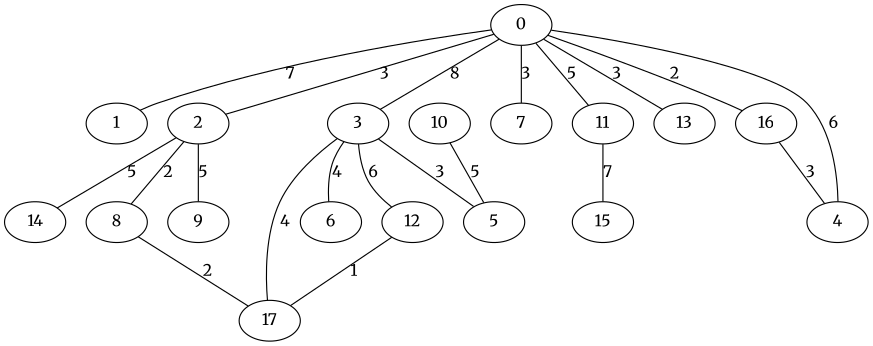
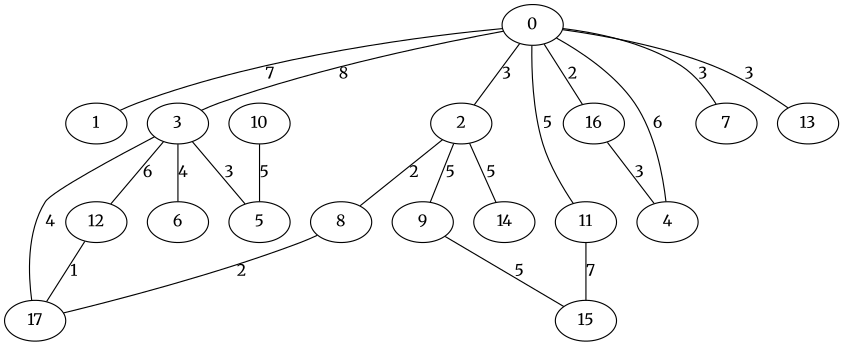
edge "9" -- "15": added, label "5"
